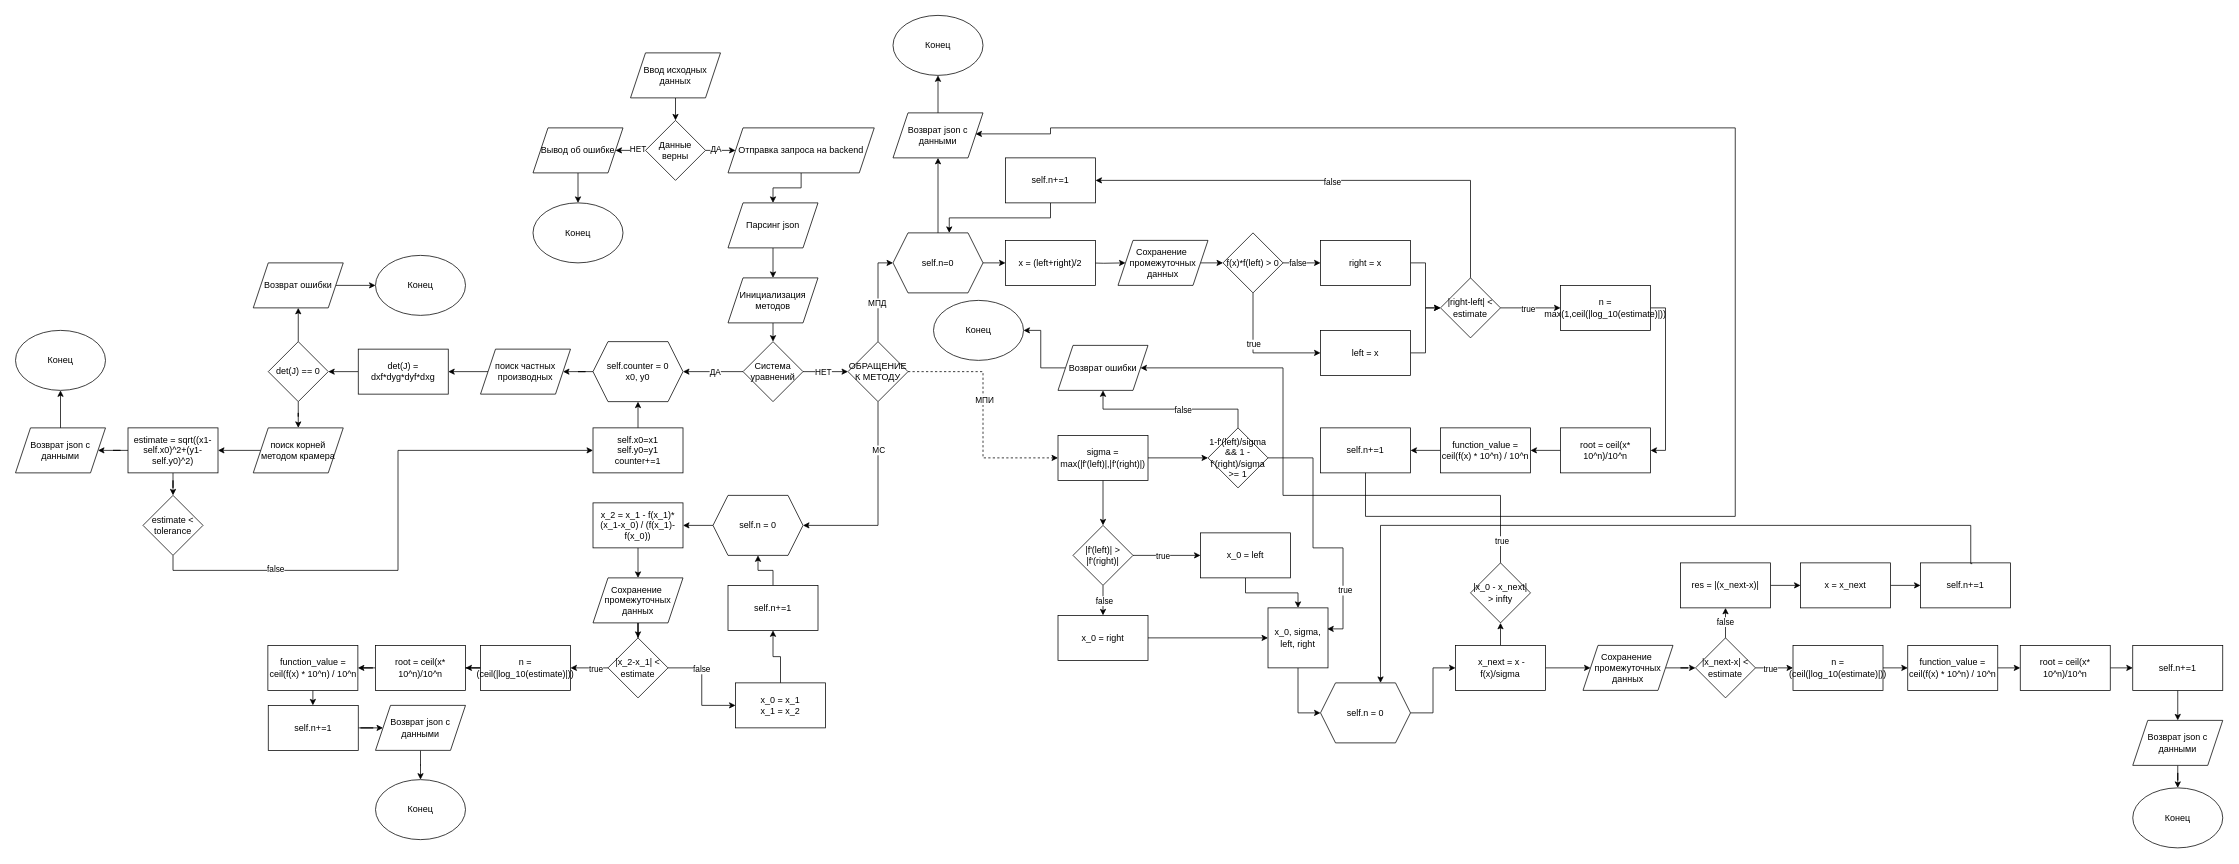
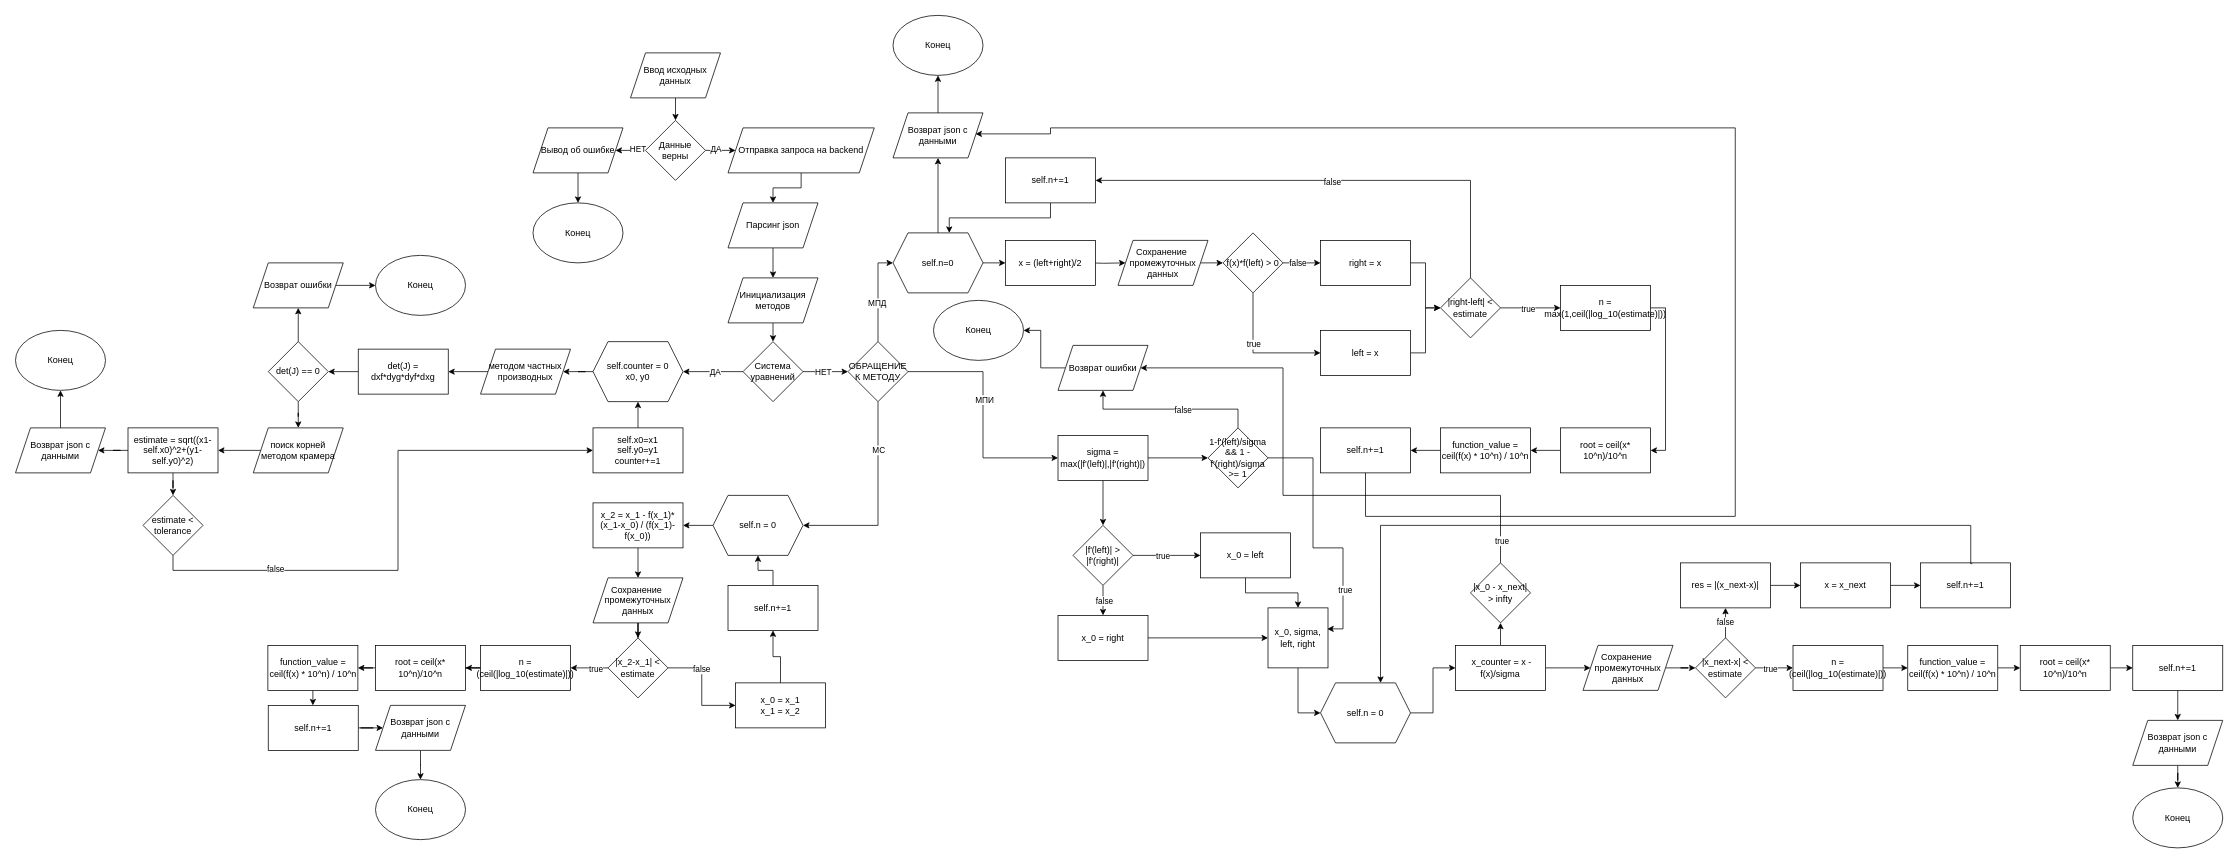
node "поиск частных производных": label "поиск частных производных" -> "методом частных производных"
edge "ОБРАЩЕНИЕ К МЕТОДУ" -> "sigma = max(|f'(left)|,|f'(right)|)": style dashed -> solid
node "x_next = x - f(x)/sigma": label "x_next = x - f(x)/sigma" -> "x_counter = x - f(x)/sigma"
